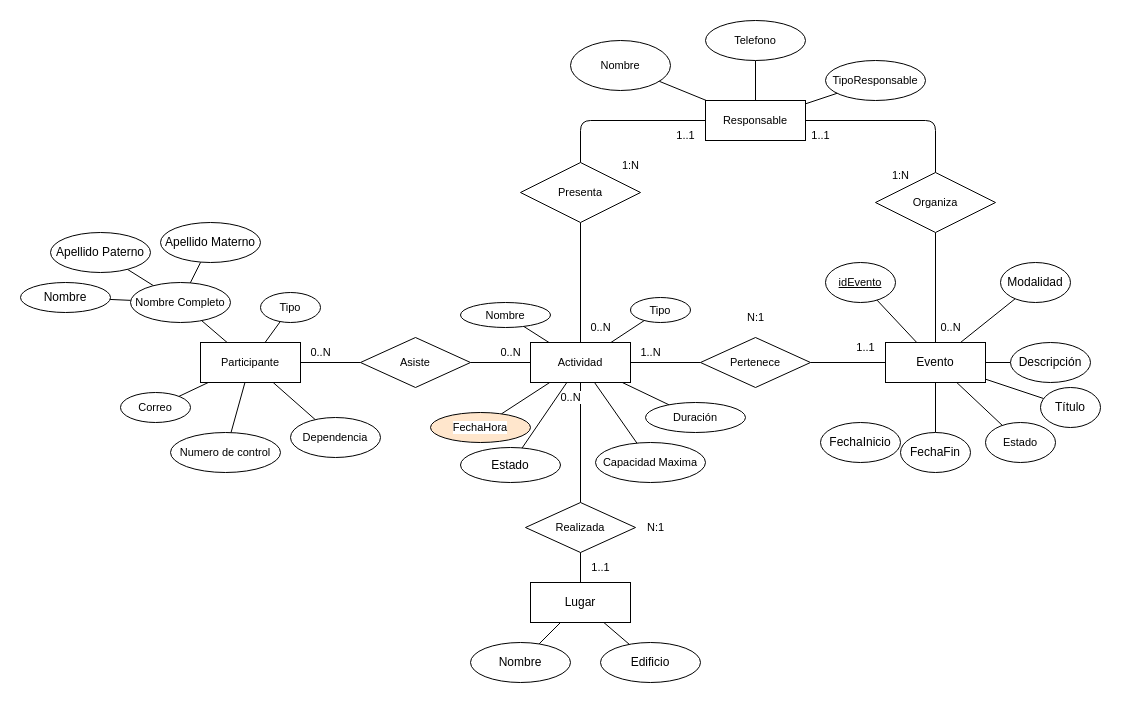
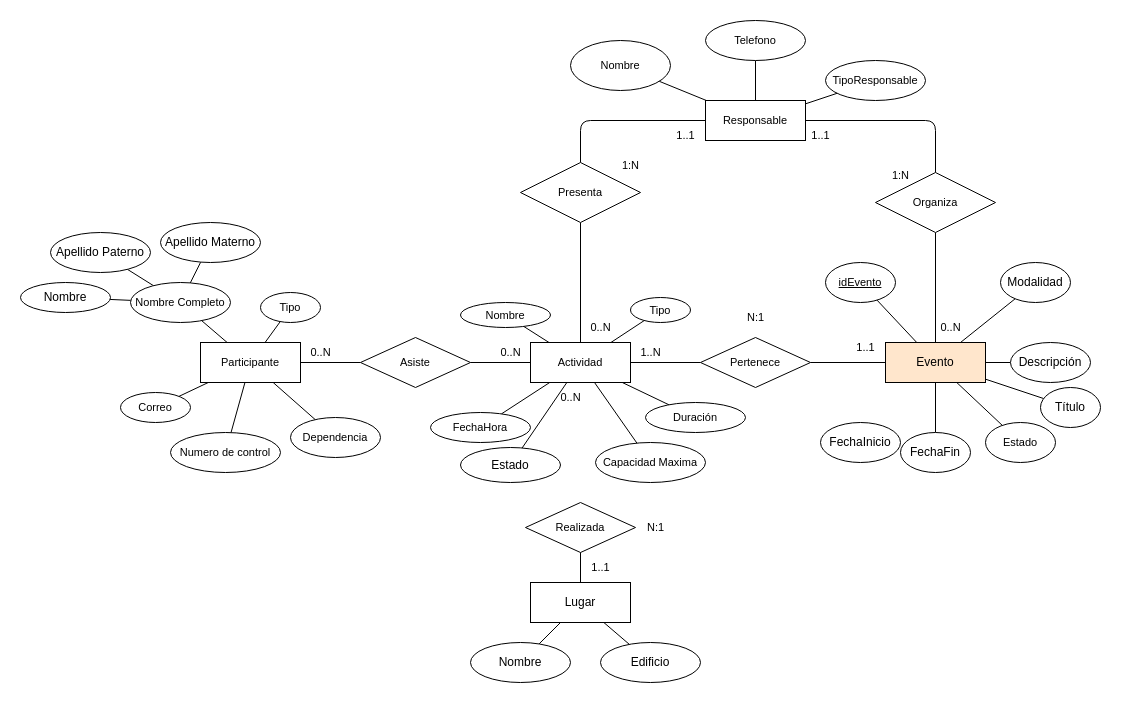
node "Evento": fillcolor #ffffff -> #ffe6cc
node "FechaHora": fillcolor #ffe6cc -> #ffffff
edge "Actividad" -- "Realizada": removed
